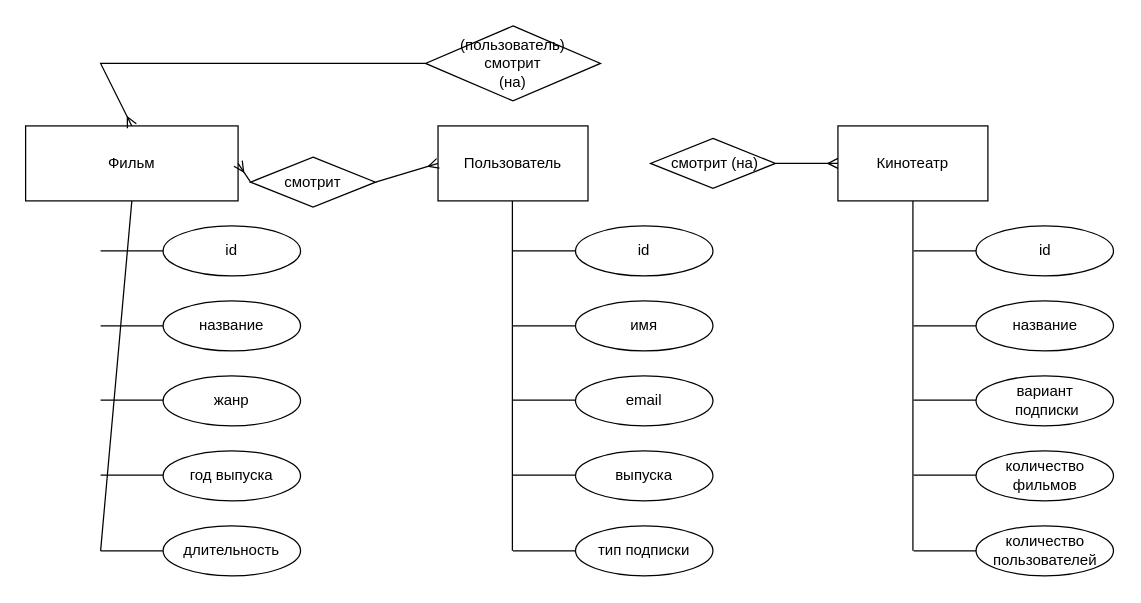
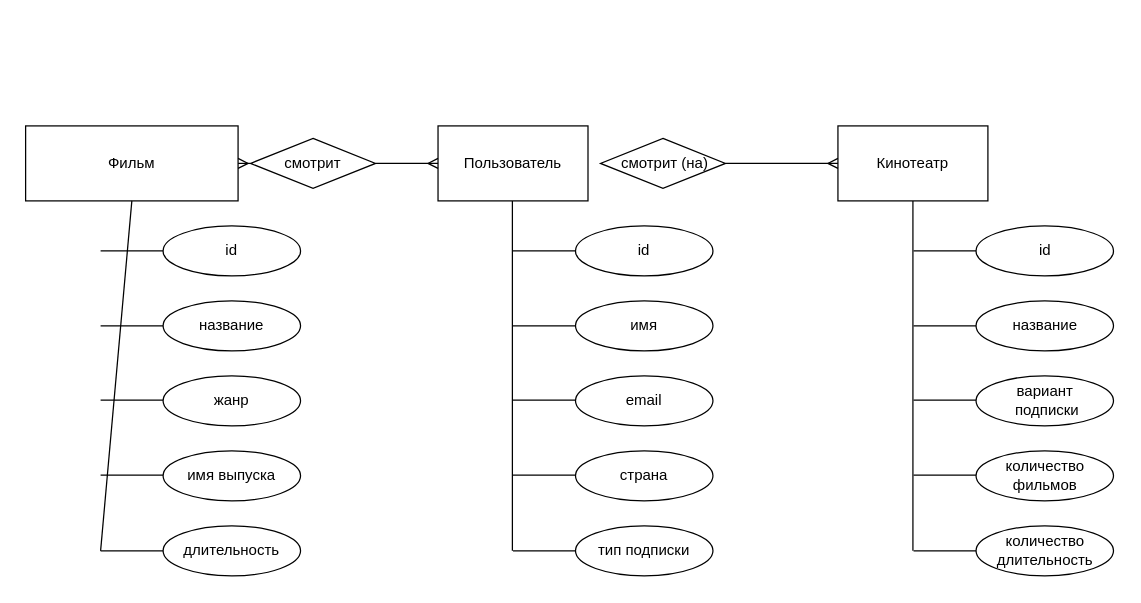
edge "(пользователь) смотрит (на)" -> "Фильм": removed
node "(пользователь) смотрит (на)": removed
node "смотрит (на)": moved (713, 163) -> (663, 163)
node "смотрит": moved (313, 182) -> (313, 163)
node "год выпуска": label "год выпуска" -> "имя выпуска"
node "выпуска": label "выпуска" -> "страна"
node "количество пользователей": label "количество пользователей" -> "количество длительность"
